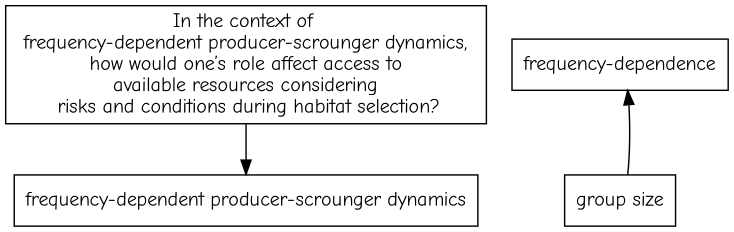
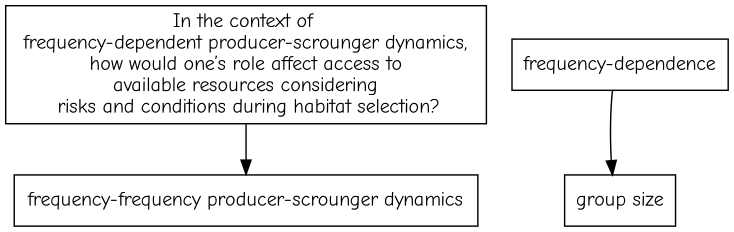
edge "group size" -> "frequency-dependence": reversed
node "frequency-dependent producer-scrounger dynamics": label "frequency-dependent producer-scrounger dynamics" -> "frequency-frequency producer-scrounger dynamics"
